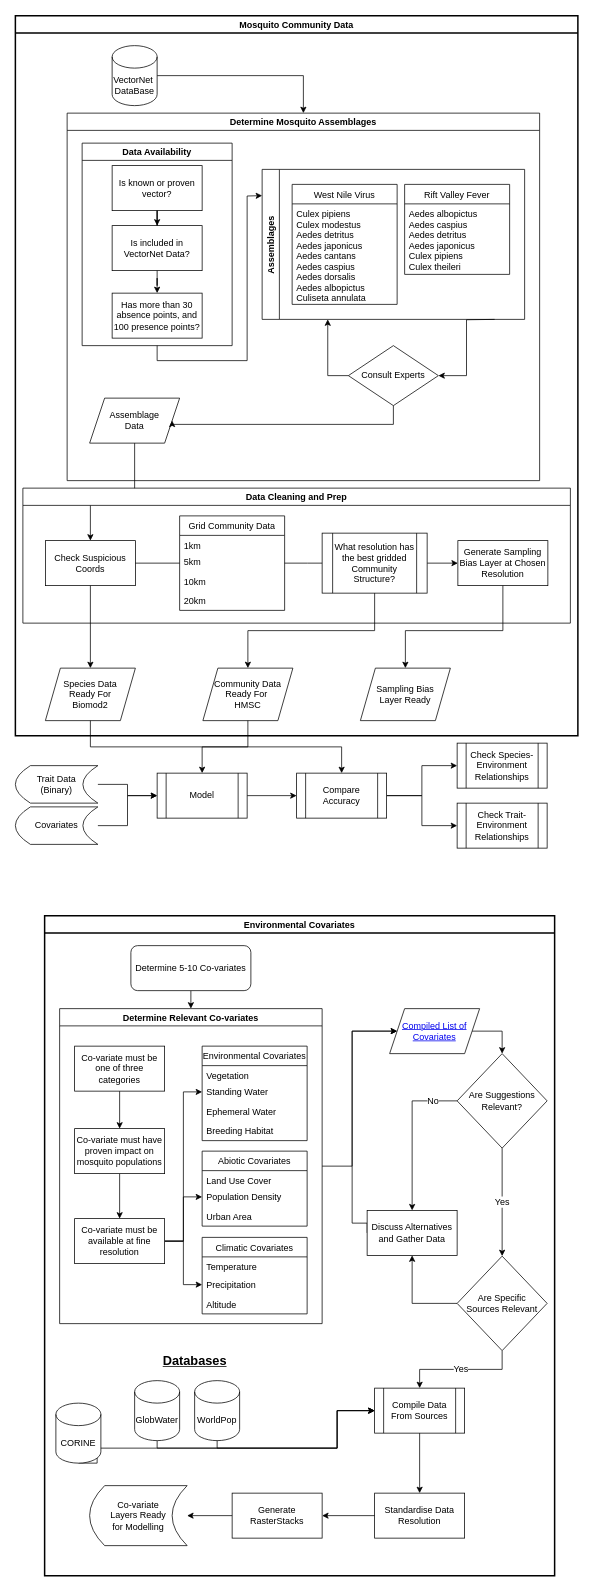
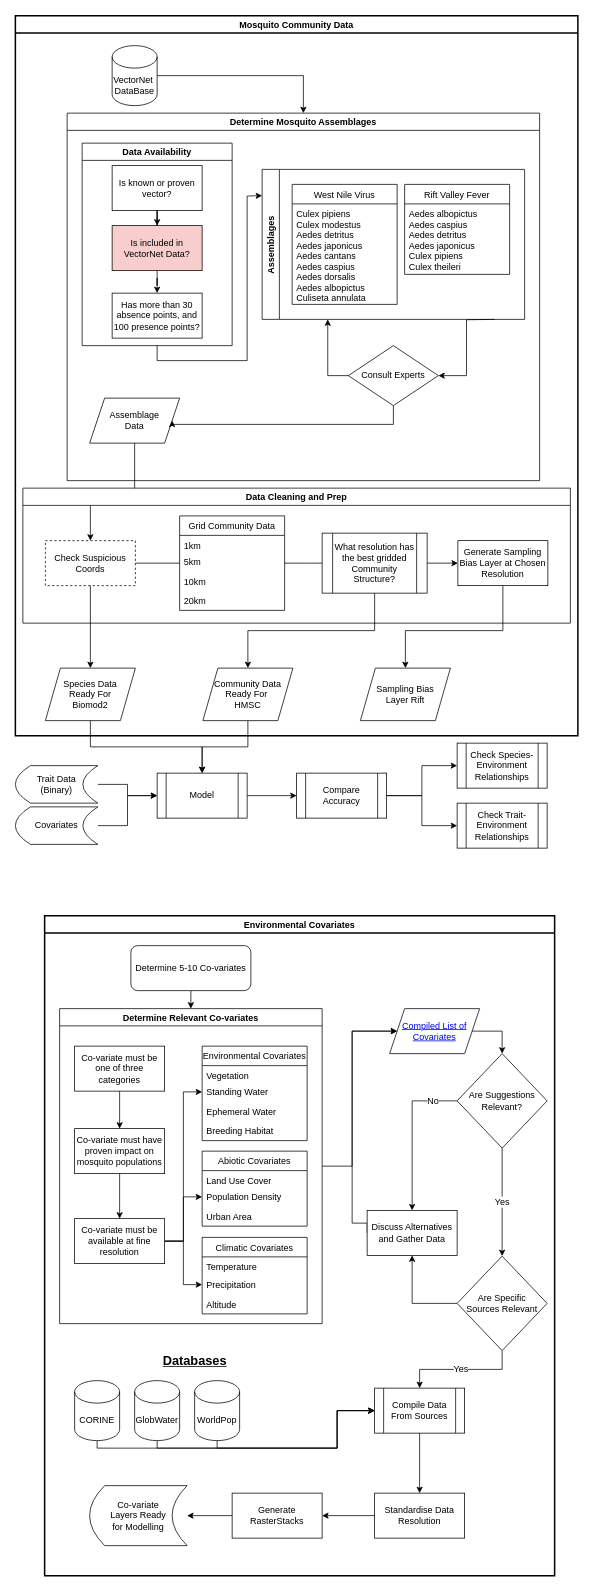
node "Is included in VectorNet Data?": fillcolor #ffffff -> #f8cecc
node "Check Suspicious Coords": style solid -> dashed
node "Sampling Bias Layer Ready": label "Sampling Bias Layer Ready" -> "Sampling Bias Layer Rift"
edge "Species Data Ready For Biomod2" -> "Compare Accuracy": now "Species Data Ready For Biomod2" -> "Model"
node "CORINE": moved (78, 1433) -> (97, 1410)
